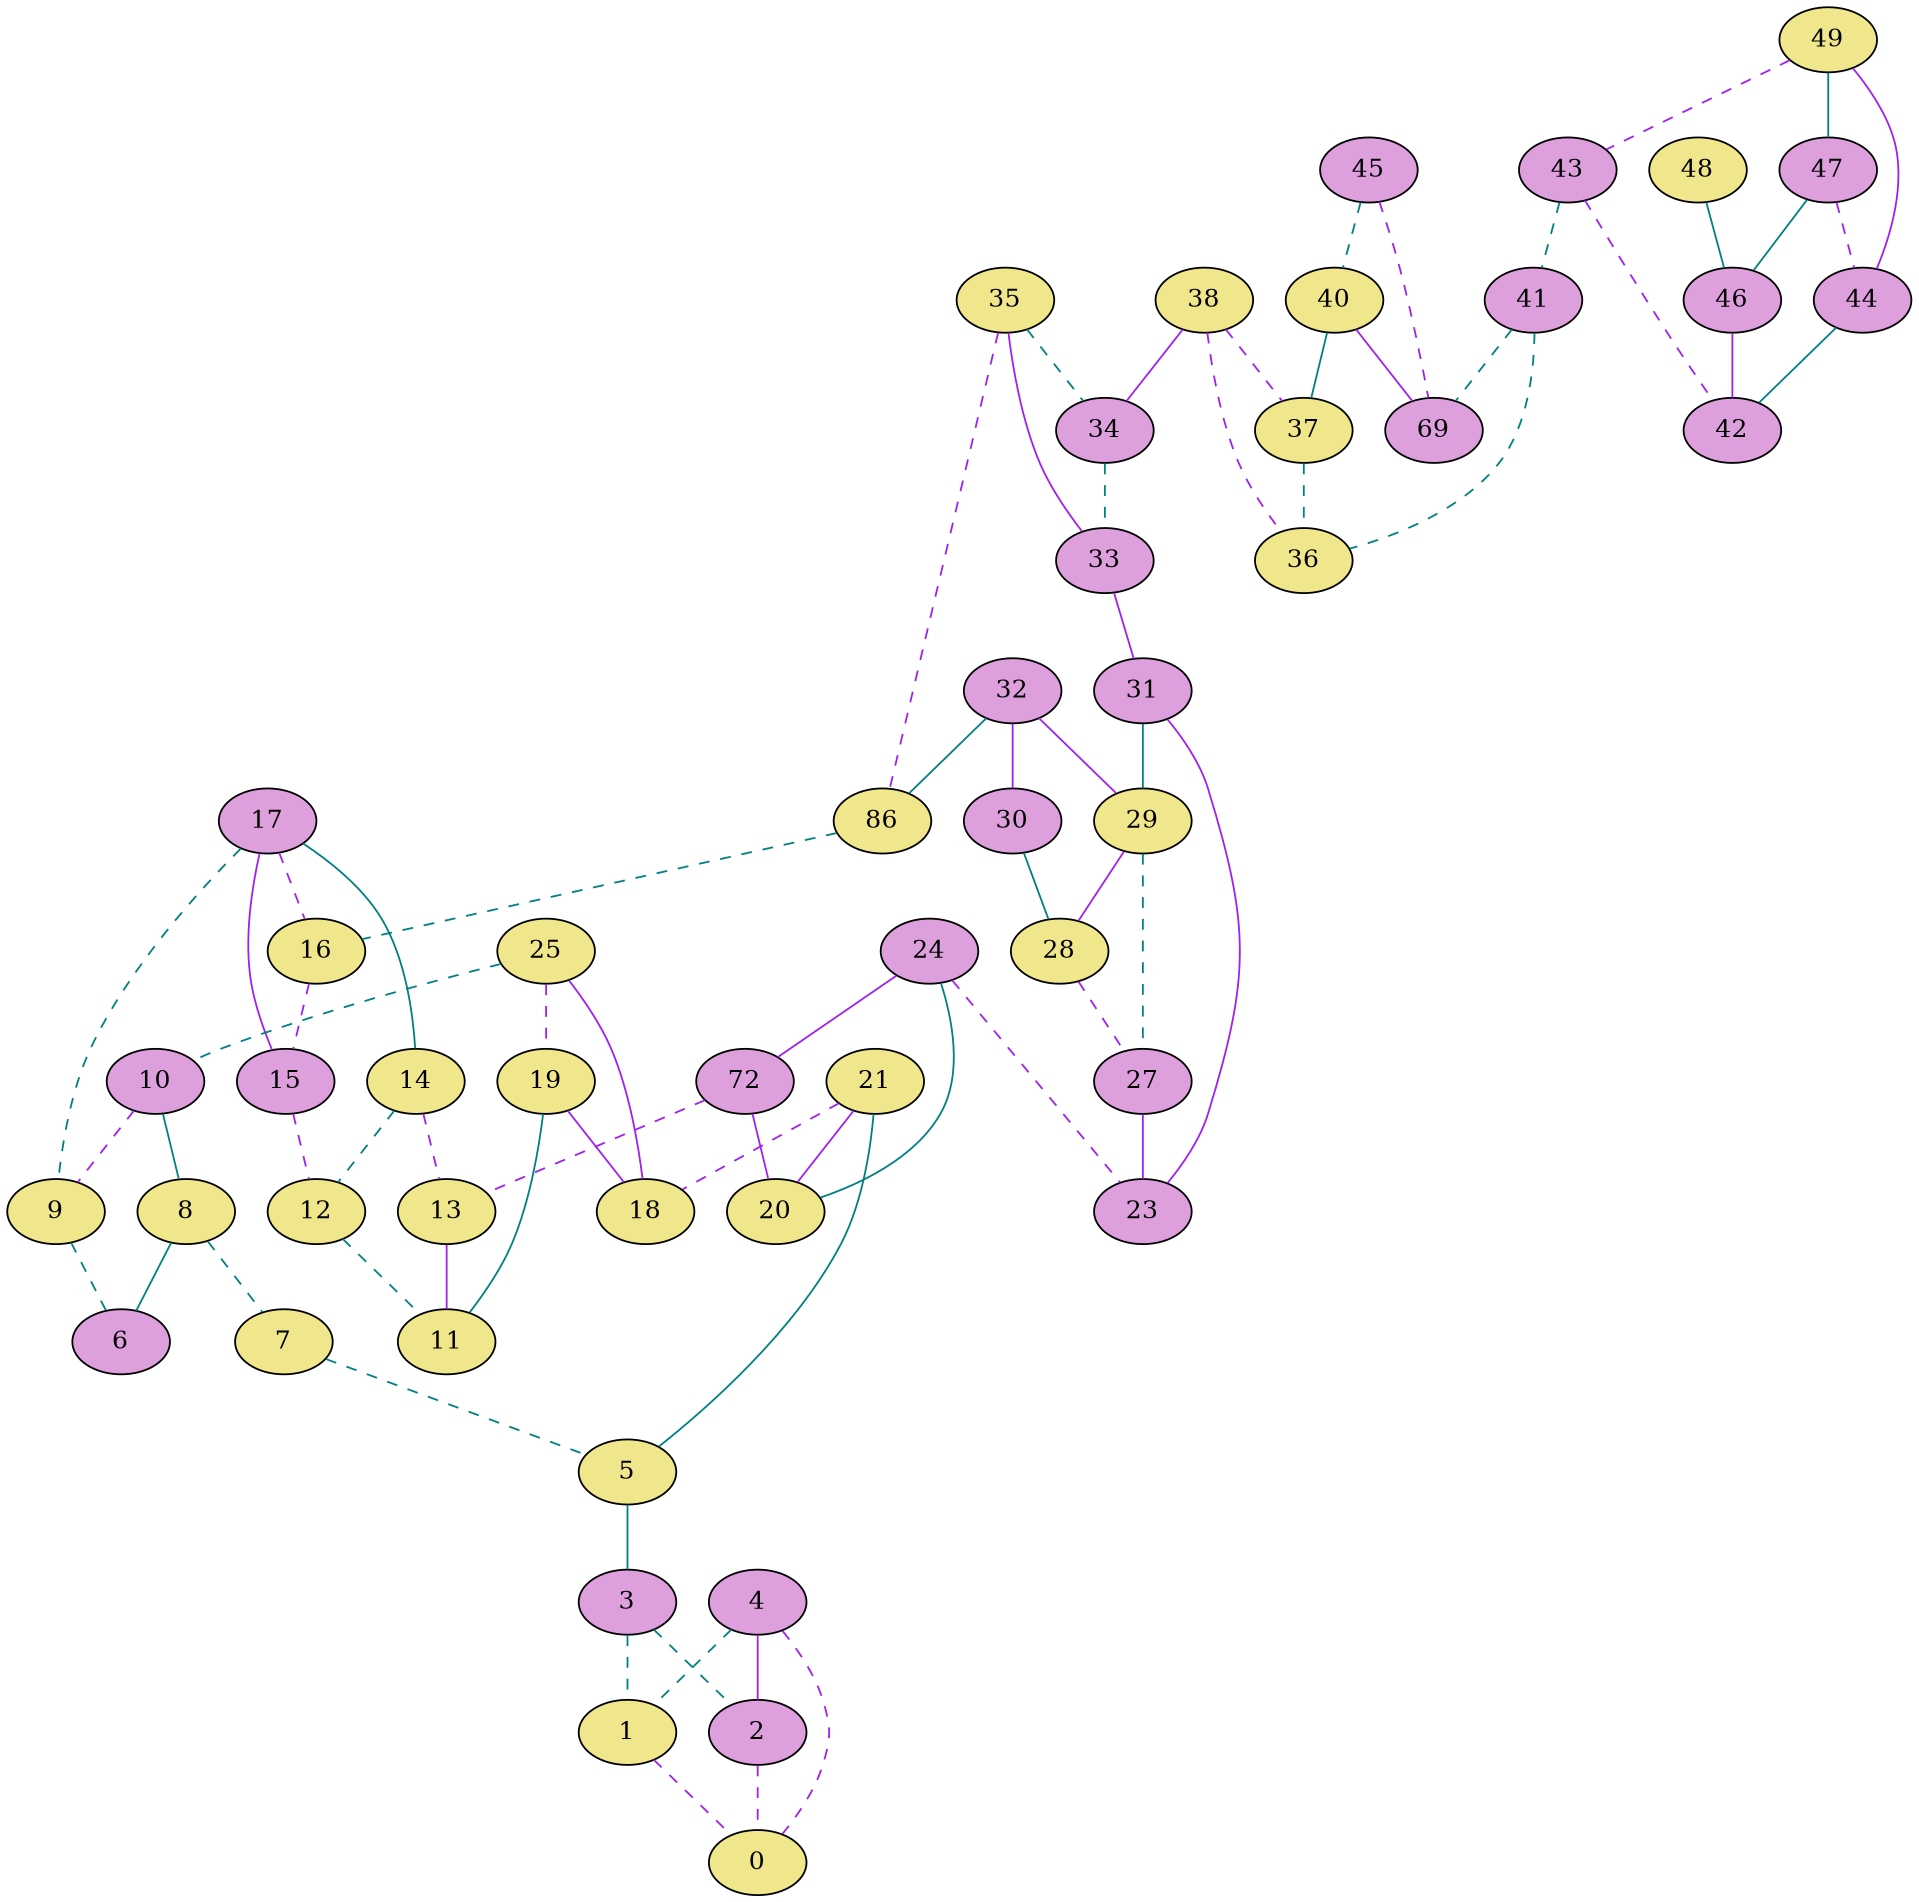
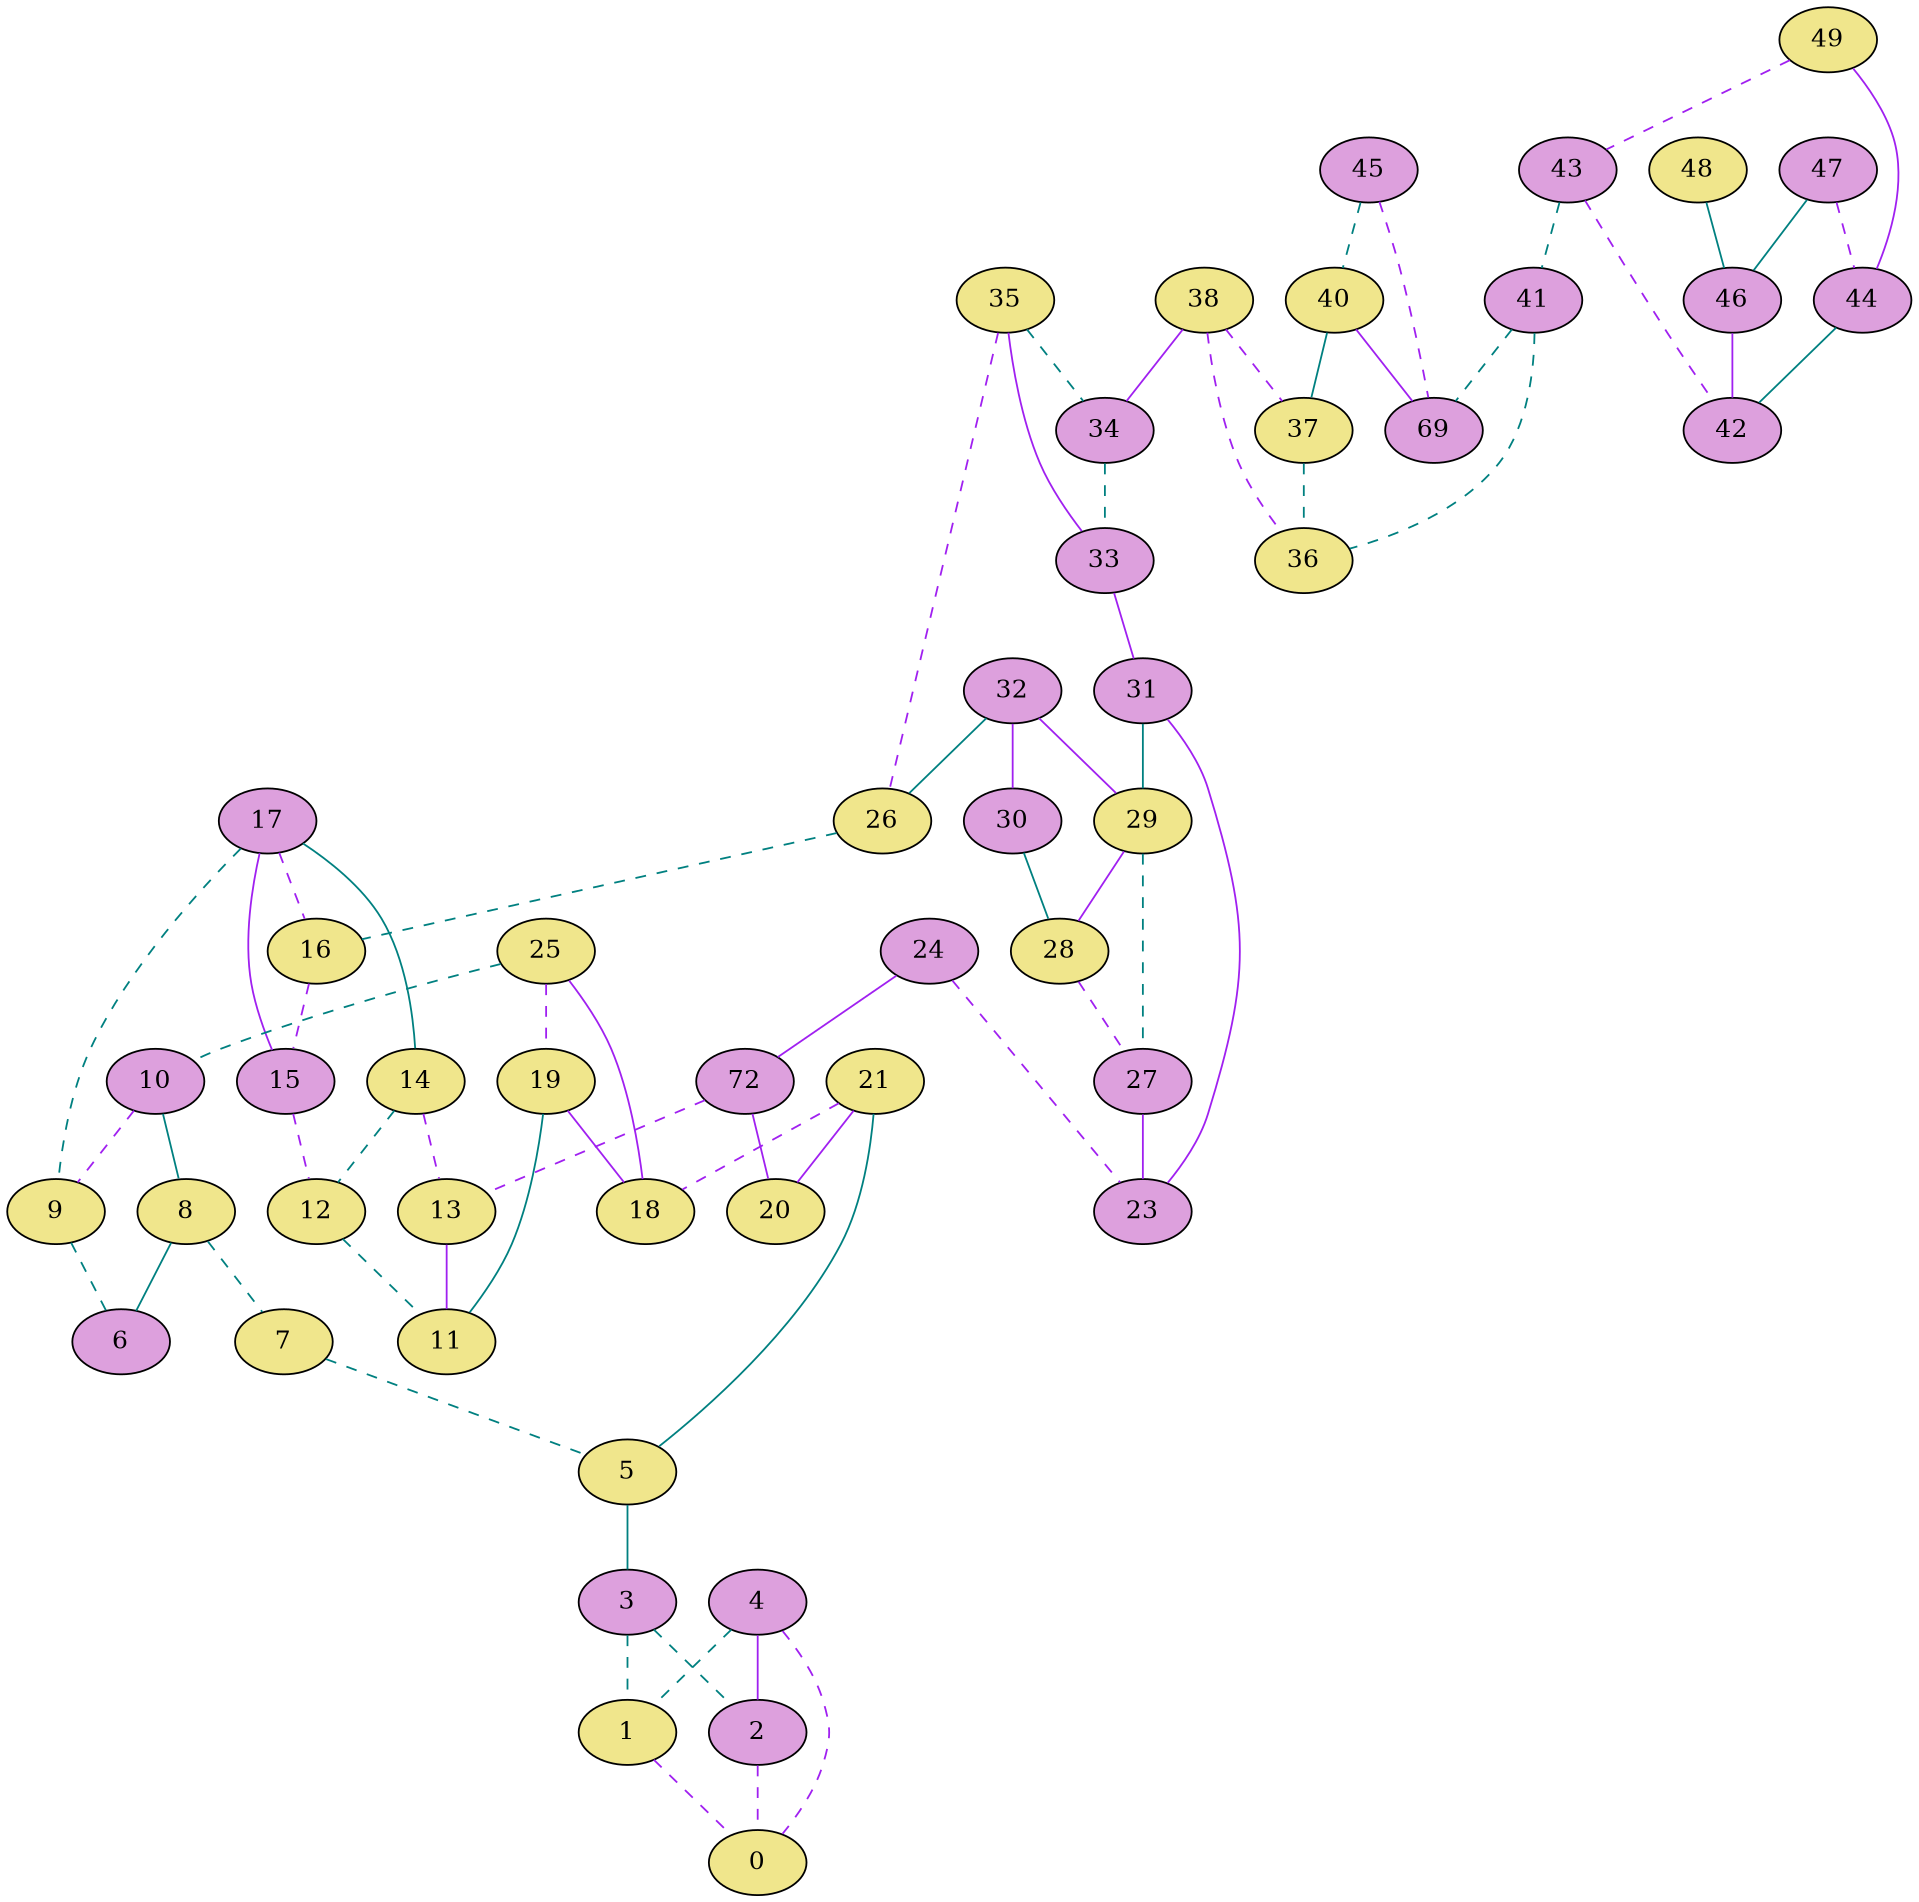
edge "49" -- "47": removed
node "86": label "86" -> "26"
edge "24" -- "20": removed
